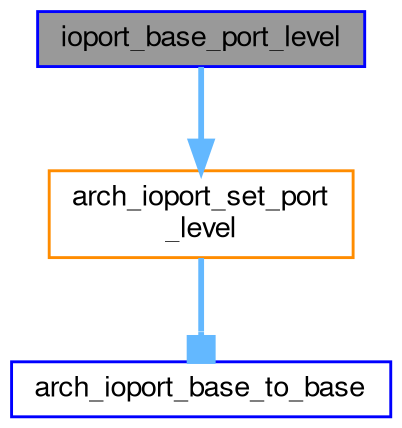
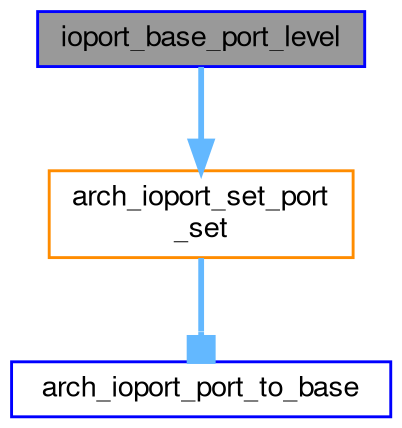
node "arch_ioport_set_port _level": label "arch_ioport_set_port _level" -> "arch_ioport_set_port _set"
node "arch_ioport_base_to_base": label "arch_ioport_base_to_base" -> "arch_ioport_port_to_base"
